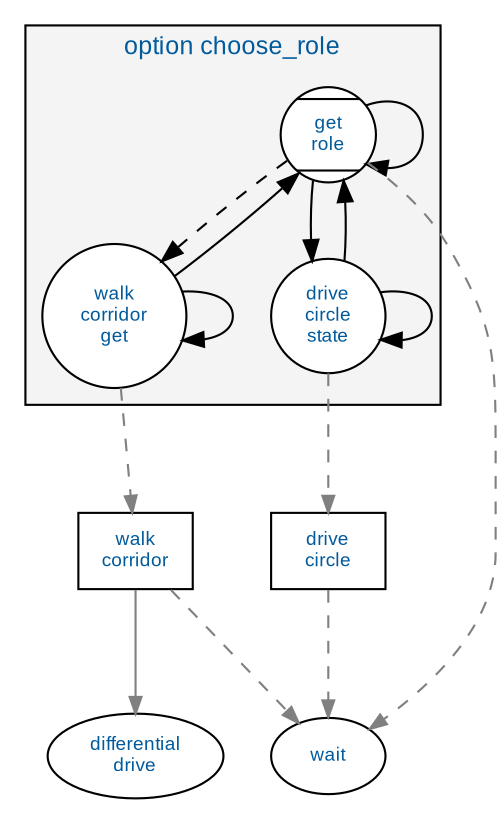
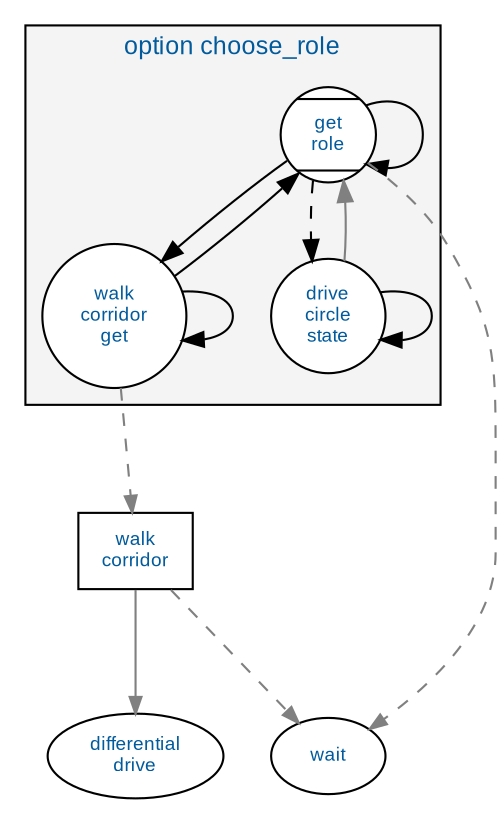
edge "get role" -> "walk corridor get": style dashed -> solid
edge "get role" -> "drive circle state": style solid -> dashed
edge "drive circle state" -> "get role": color black -> #808080
node "drive circle": removed
